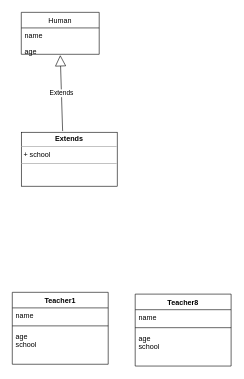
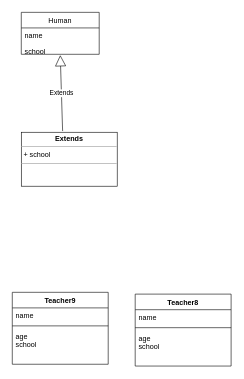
node "age": label "age" -> "school"
node "Teacher1": label "Teacher1" -> "Teacher9"
